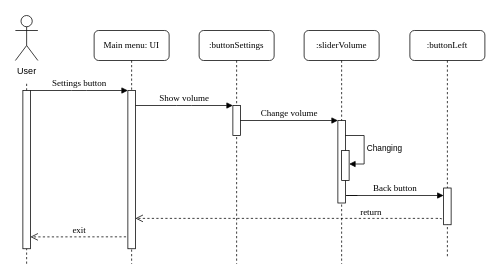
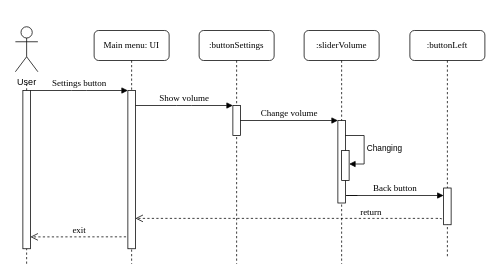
node "User": moved (27, 38) -> (27, 49)
